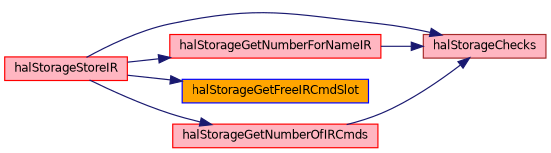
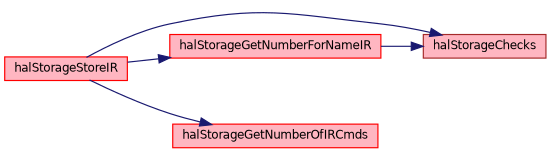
node "halStorageGetFreeIRCmdSlot": removed
edge "halStorageGetNumberOfIRCmds" -> "halStorageChecks": removed
